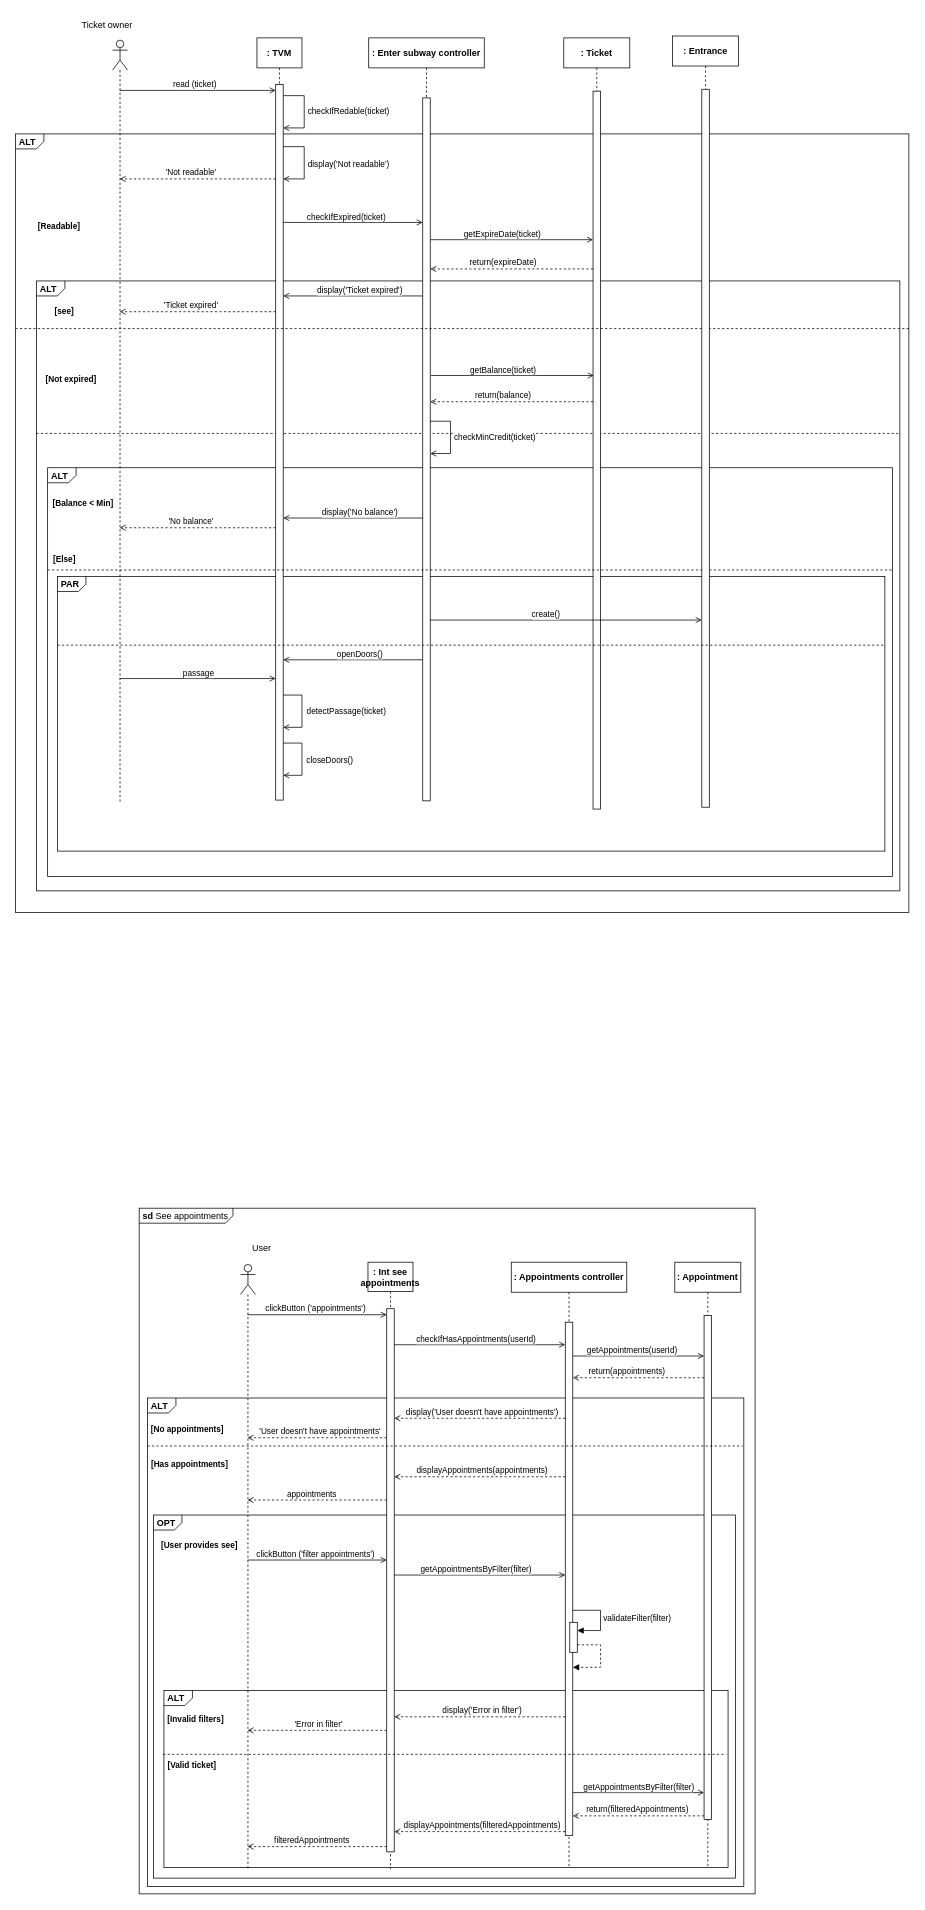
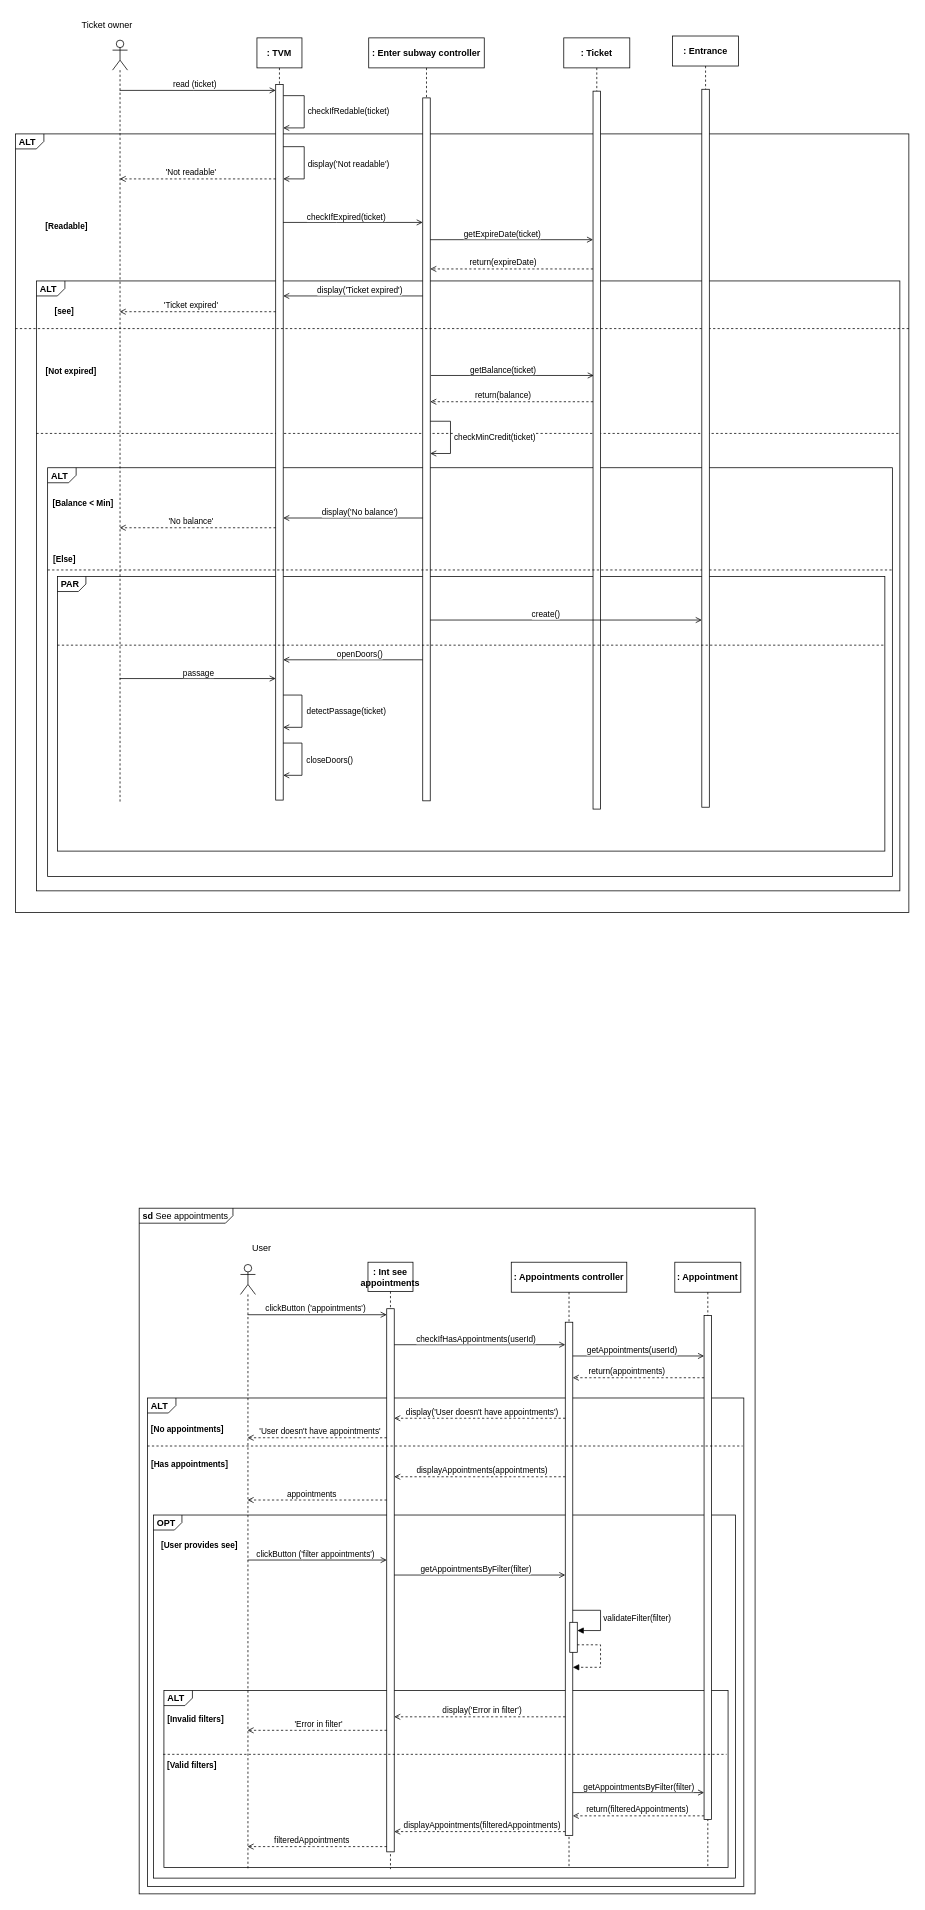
node "[Readable]": moved (59, 226) -> (66, 226)
node "[Not expired]": moved (71, 379) -> (71, 371)
node "[Valid ticket]": label "[Valid ticket]" -> "[Valid filters]"
